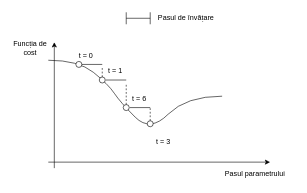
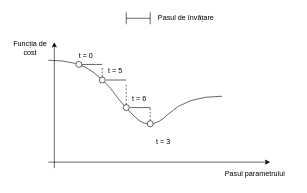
node "t = 1": label "t = 1" -> "t = 5"
